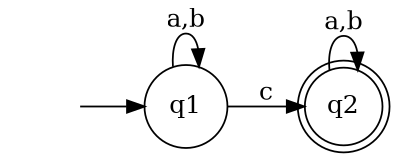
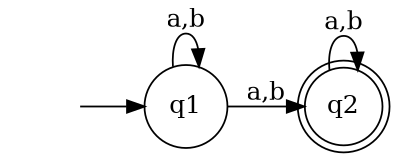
edge "q1" -> "q2": label "c" -> "a,b"
